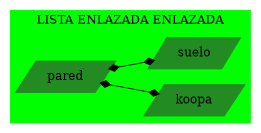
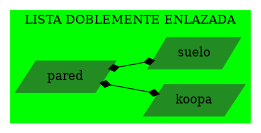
cluster "LISTA ENLAZADA ENLAZADA": label "LISTA ENLAZADA ENLAZADA" -> "LISTA DOBLEMENTE ENLAZADA"
